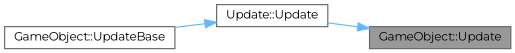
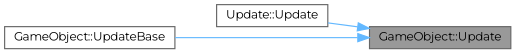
edge "GameObject::UpdateBase" -> "Update::Update": now "GameObject::UpdateBase" -> "GameObject::Update"
